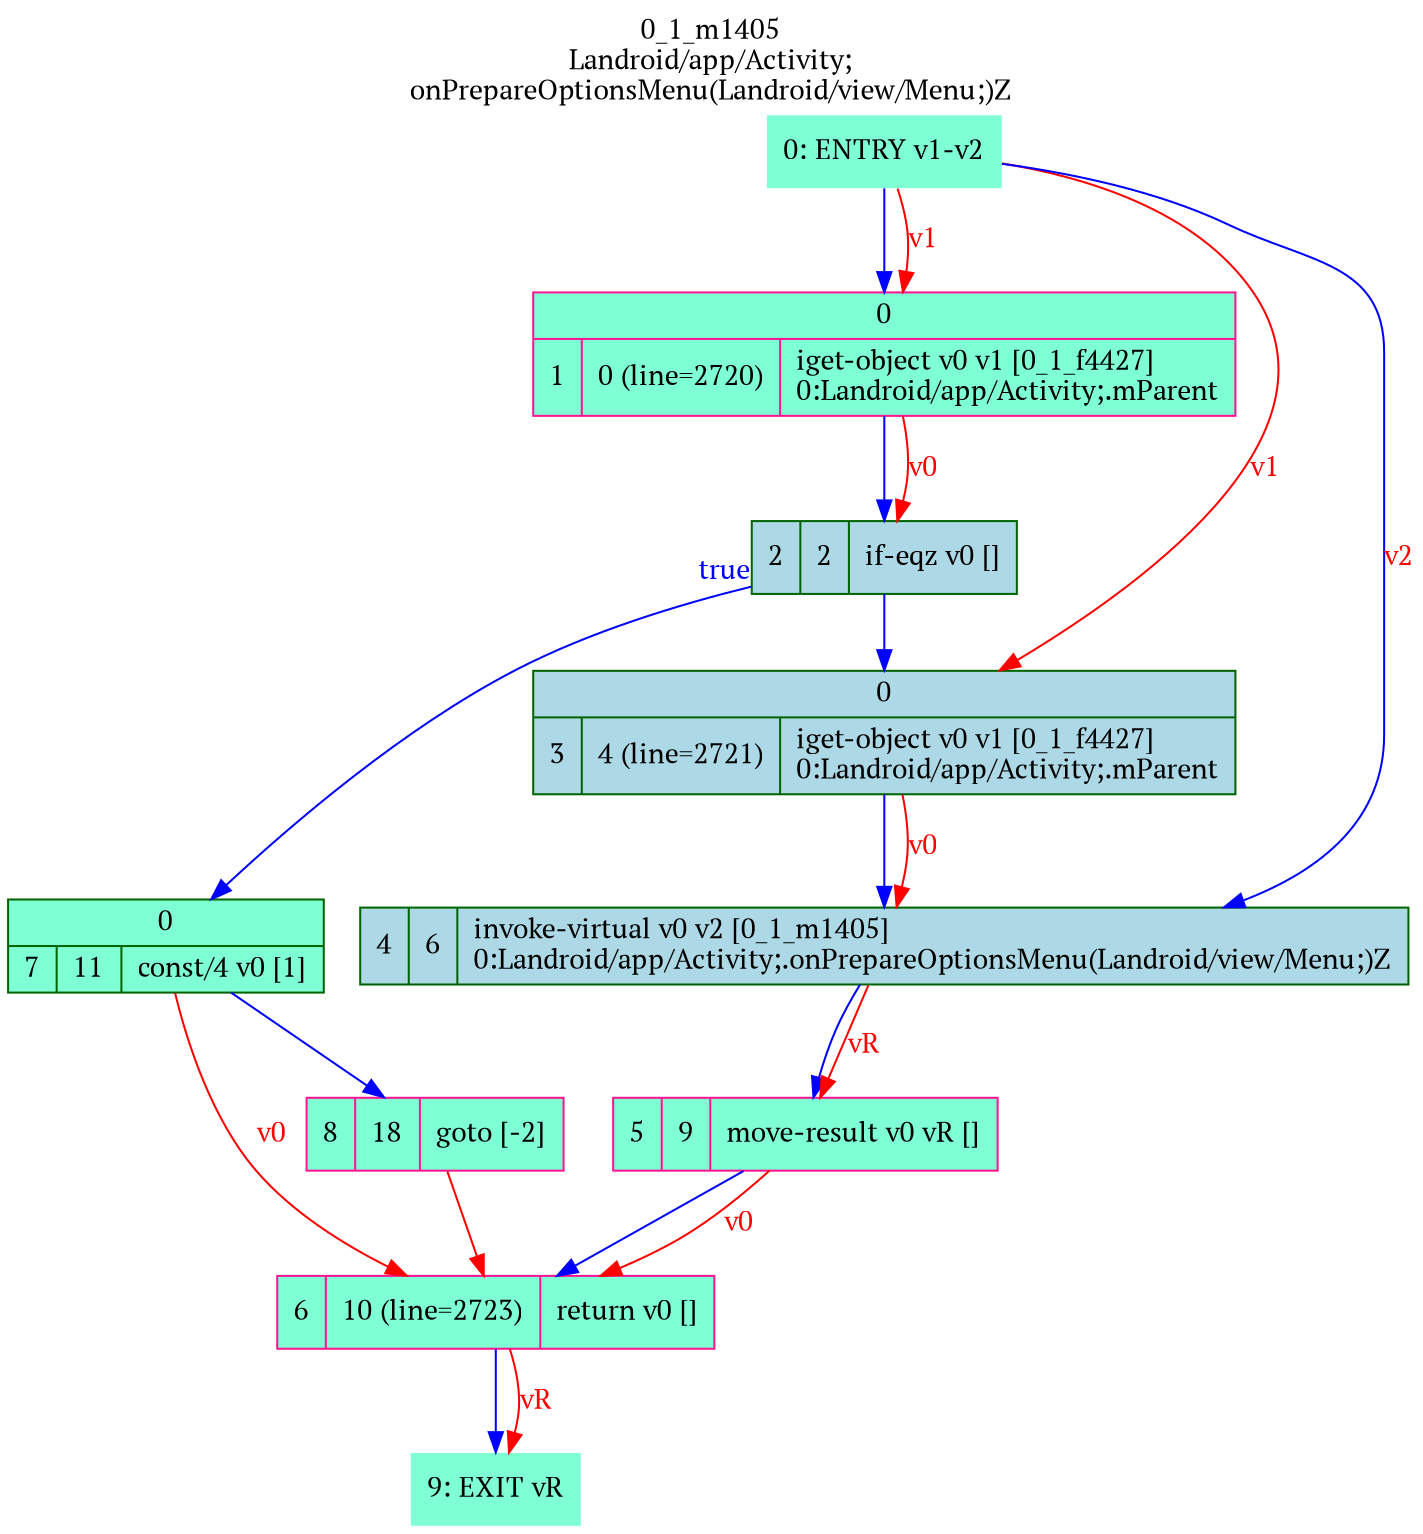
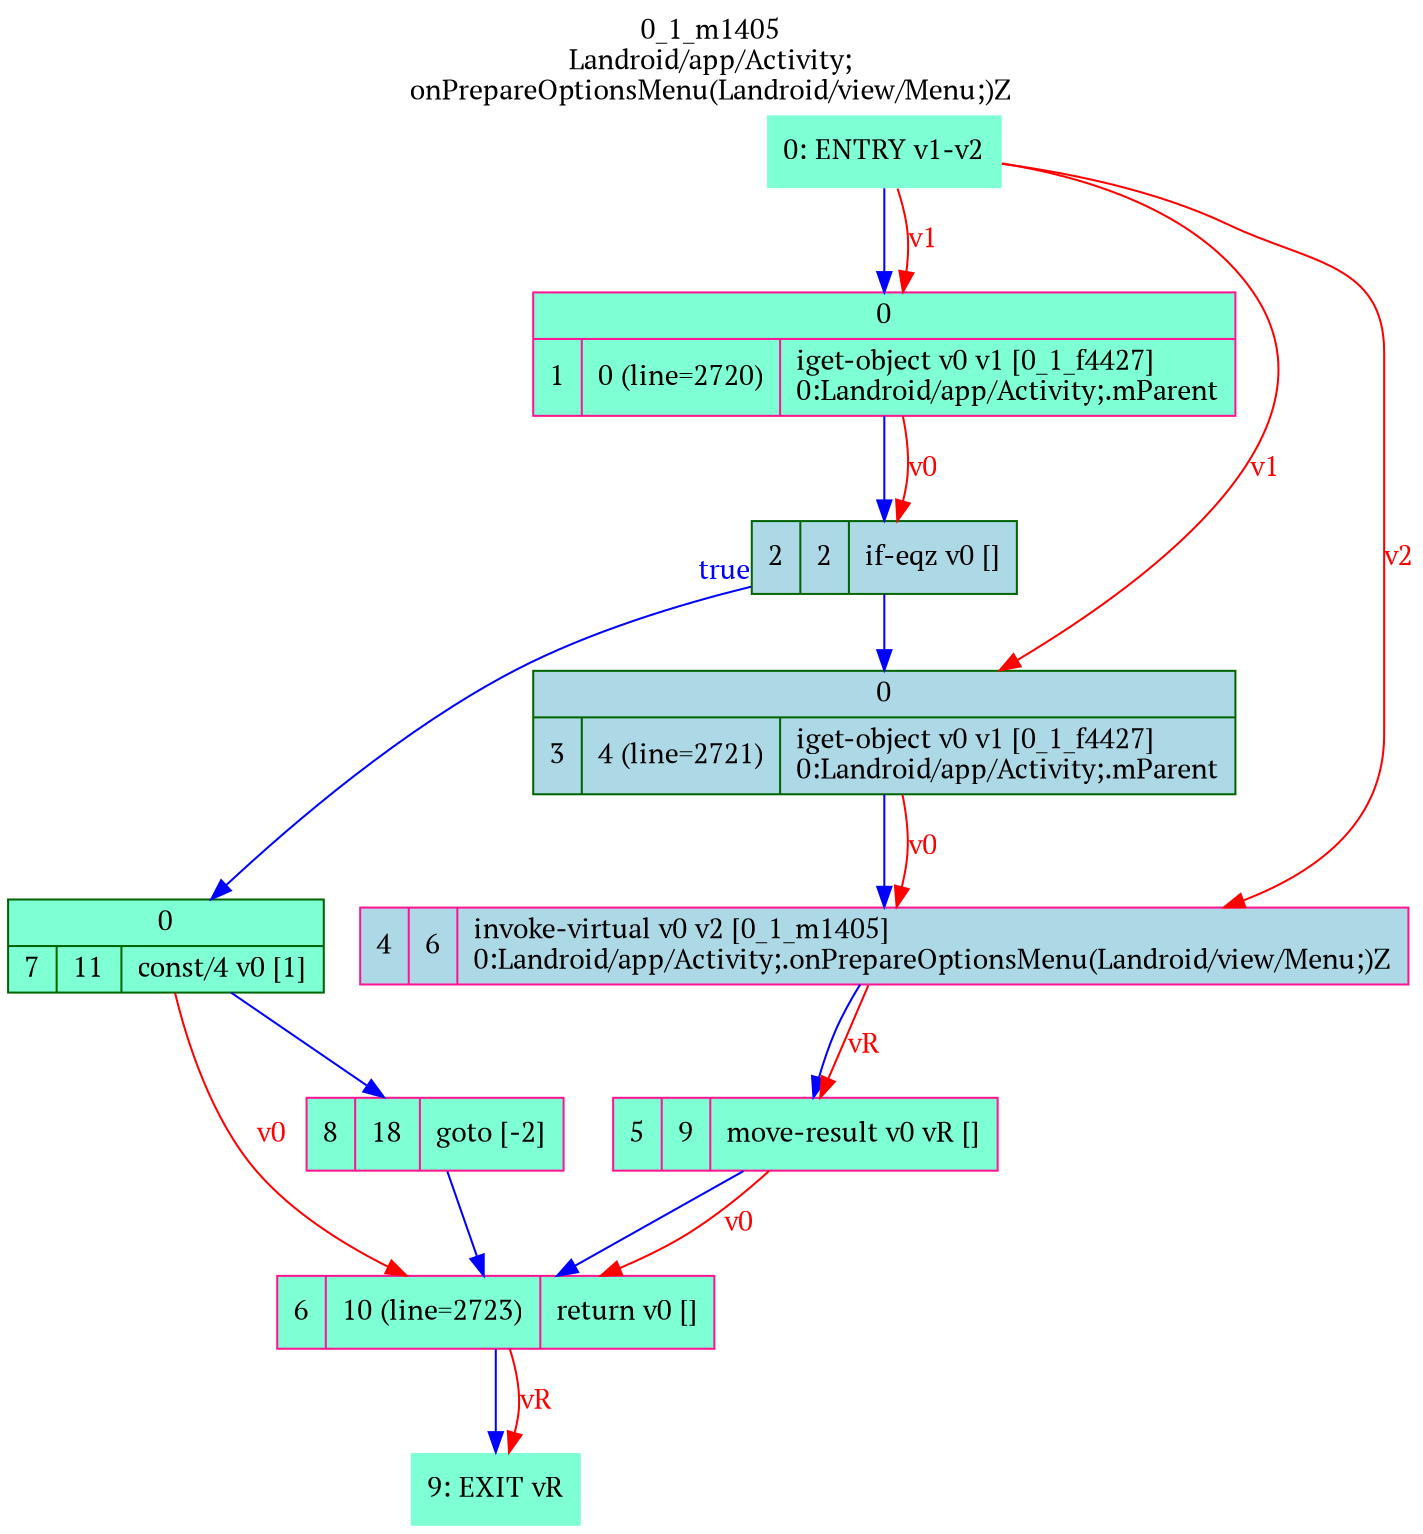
edge "0: ENTRY v1-v2" -> "4": color blue -> red
node "4": color darkgreen -> deeppink
edge "8" -> "6": color red -> blue
